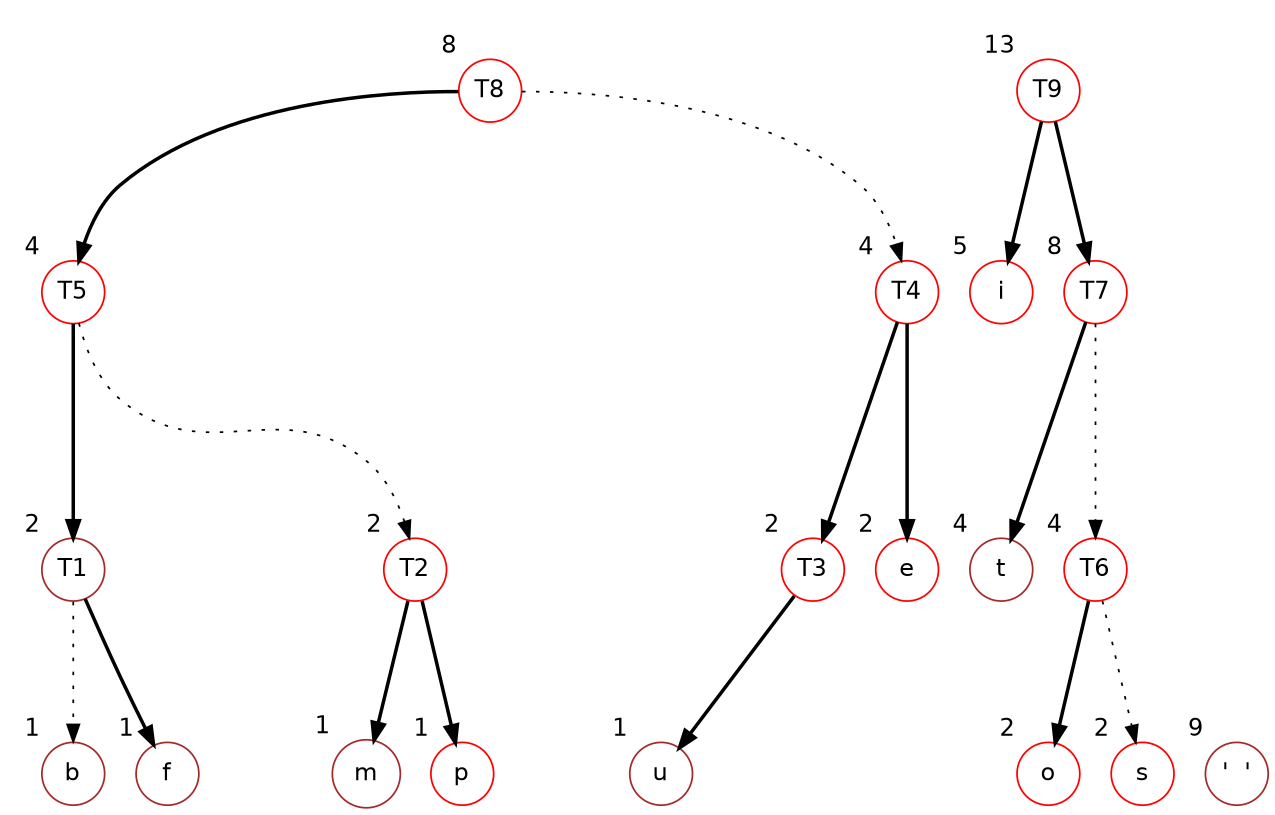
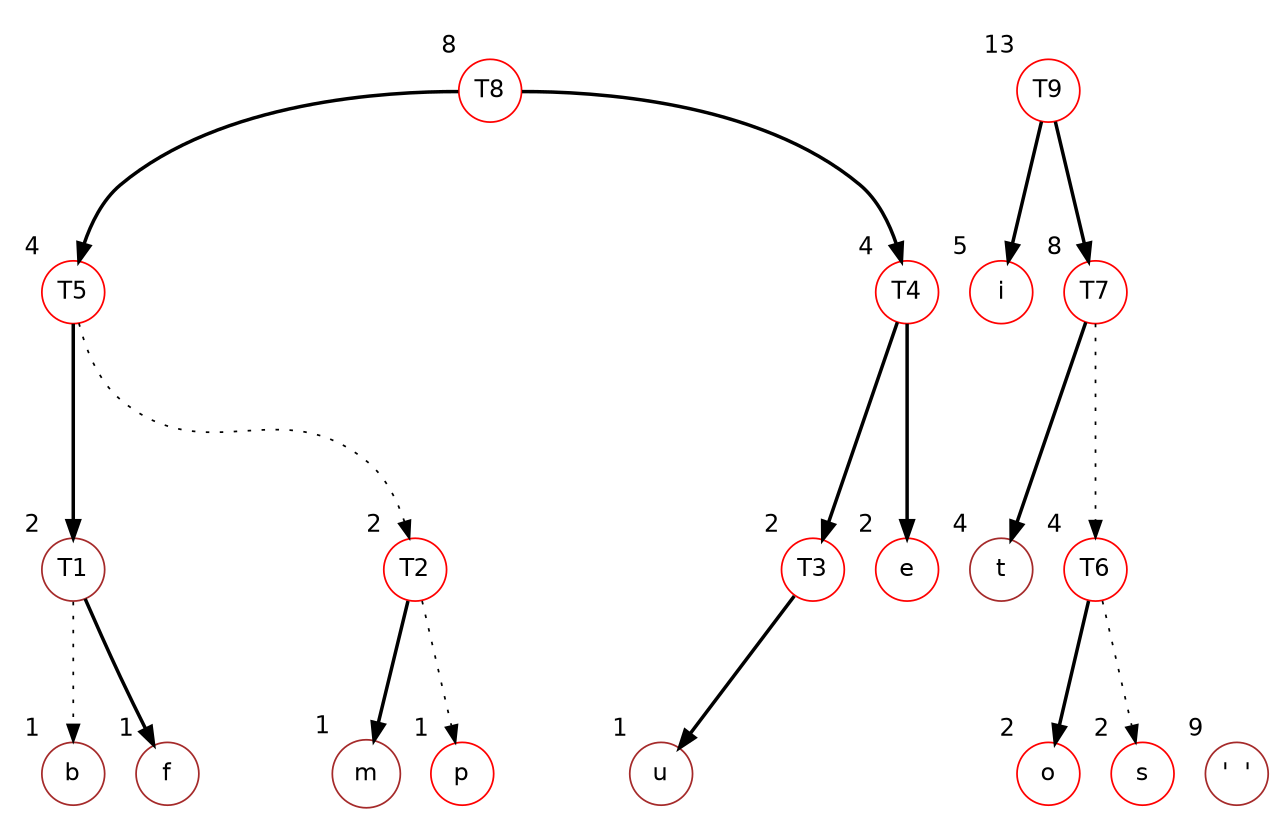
edge "T8 8" -> "T4 4": style dotted -> bold
edge "T2 2" -> "p 1": style bold -> dotted
